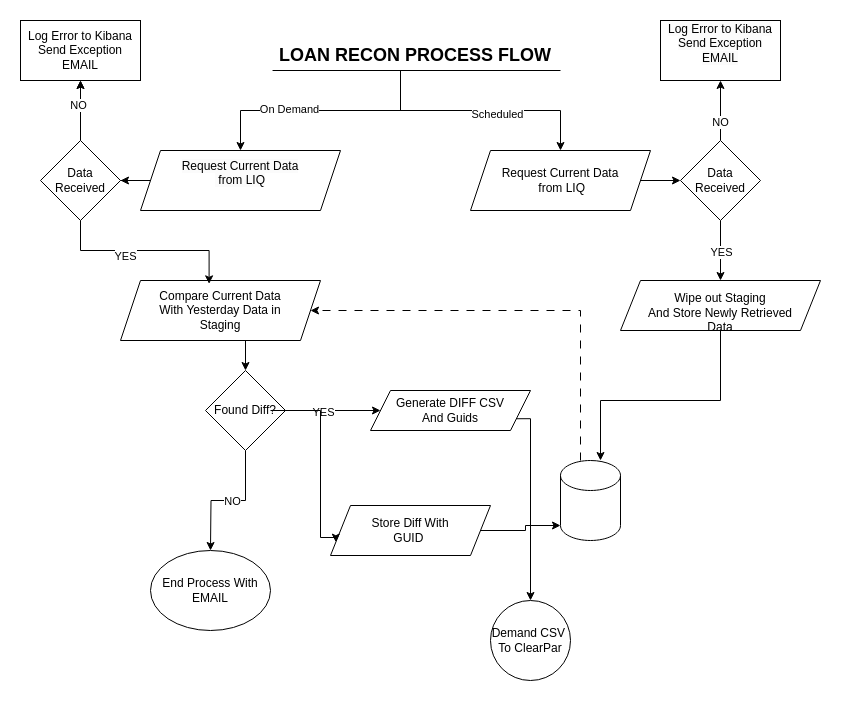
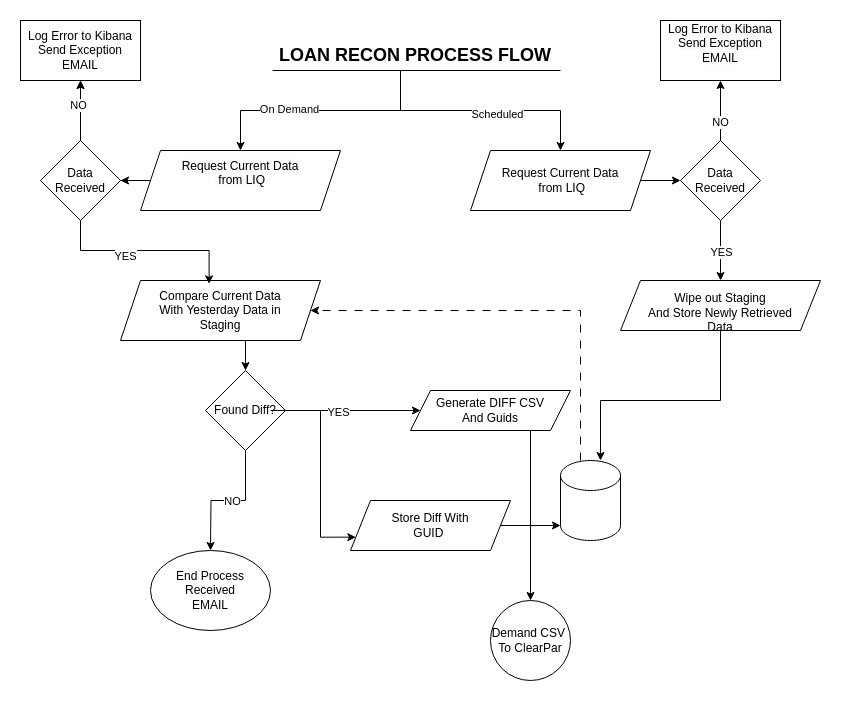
node "Generate DIFF CSV And Guids": moved (451, 411) -> (491, 411)
node "Store Diff With GUID": moved (411, 531) -> (431, 526)
node "End Process With EMAIL": label "End Process With EMAIL" -> "End Process Received EMAIL"
